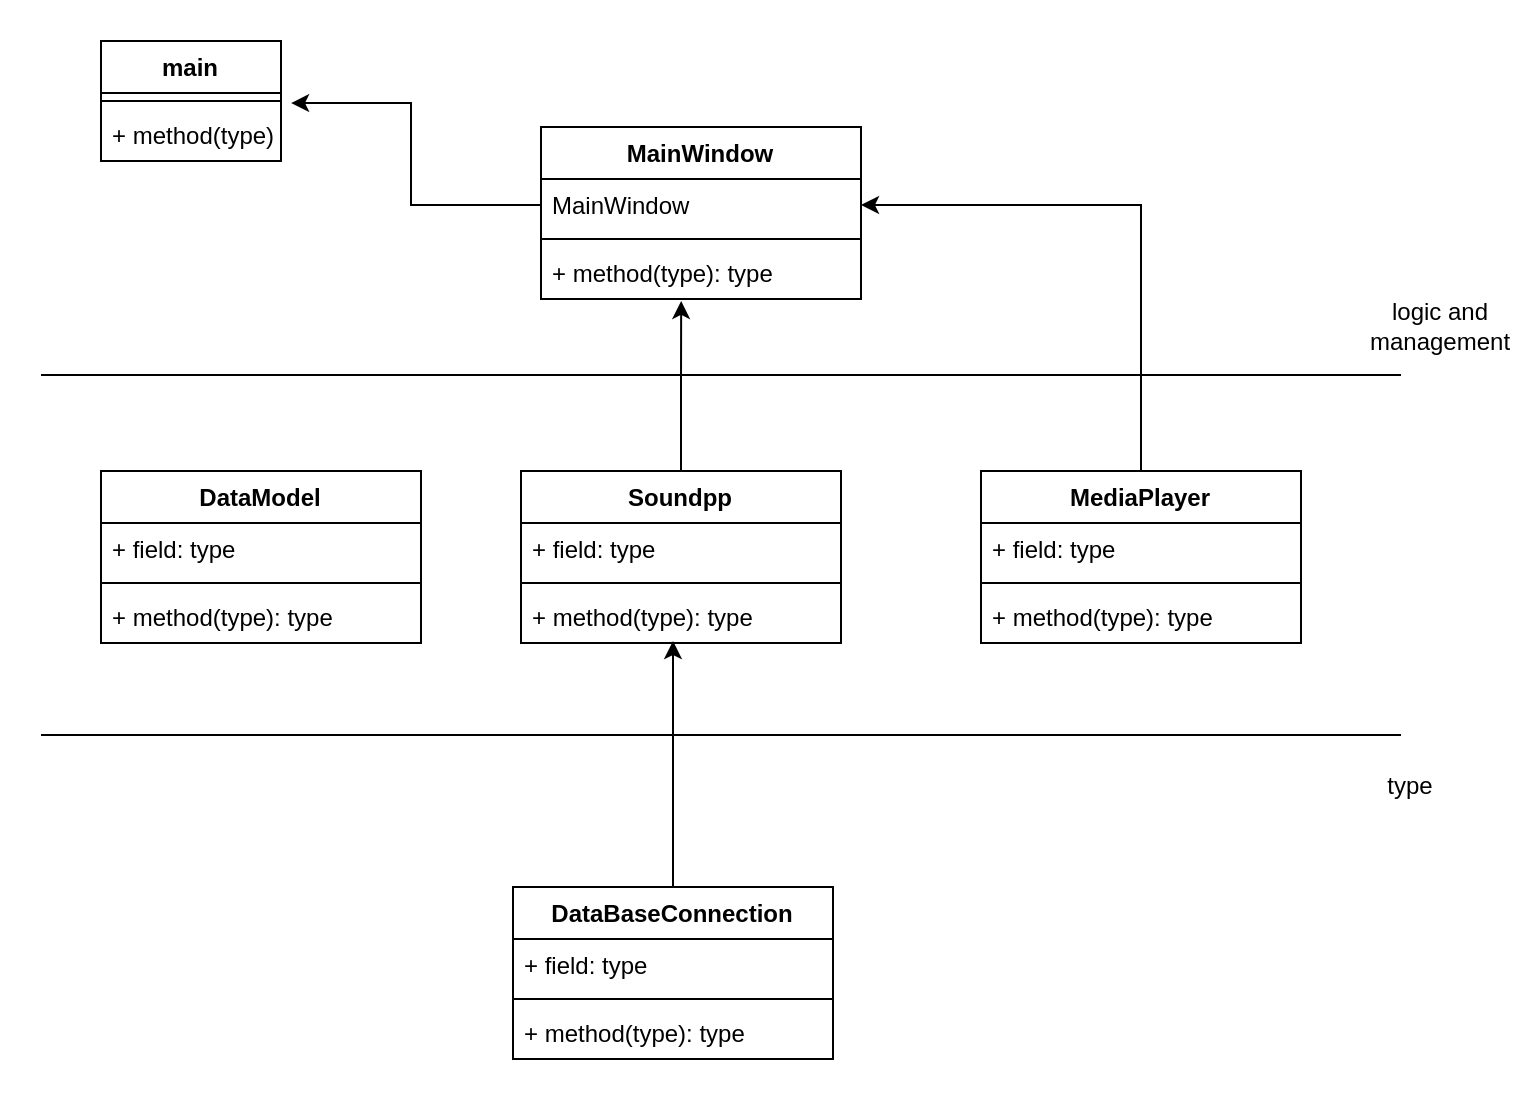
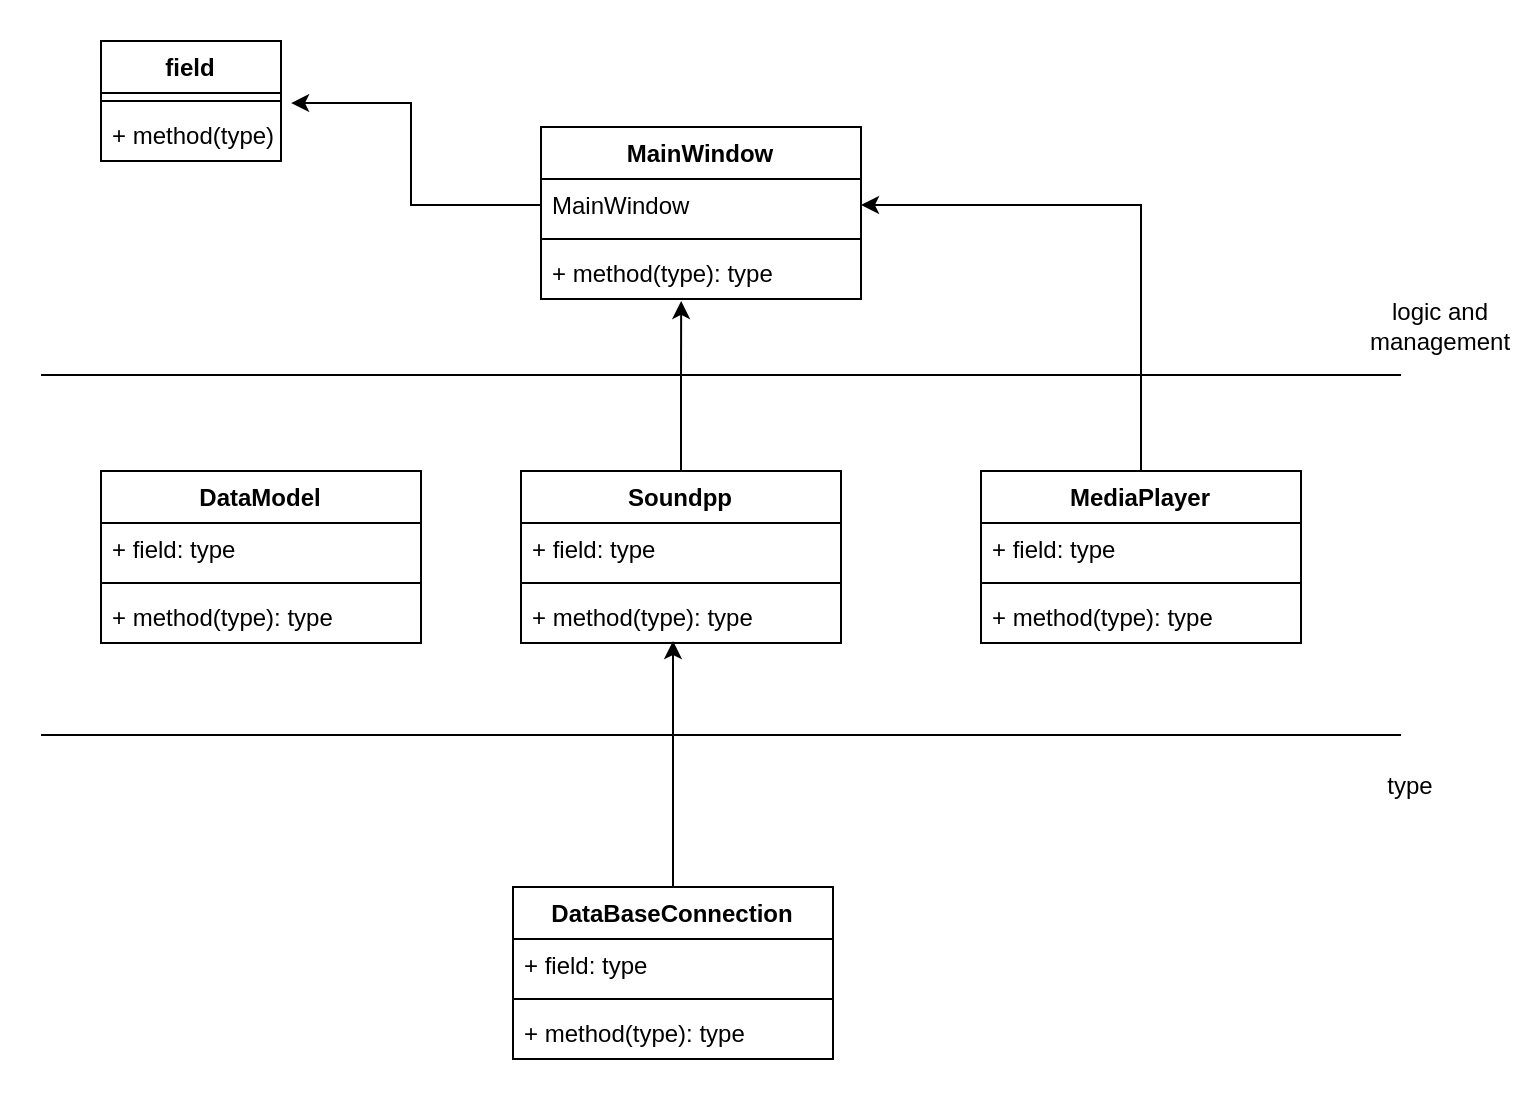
node "main": label "main" -> "field"
